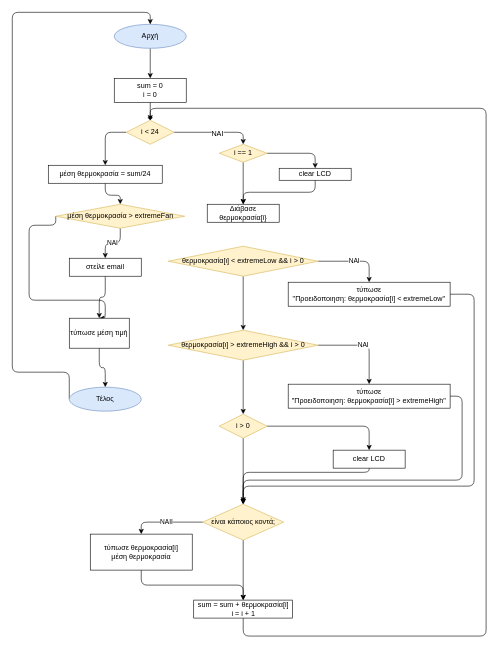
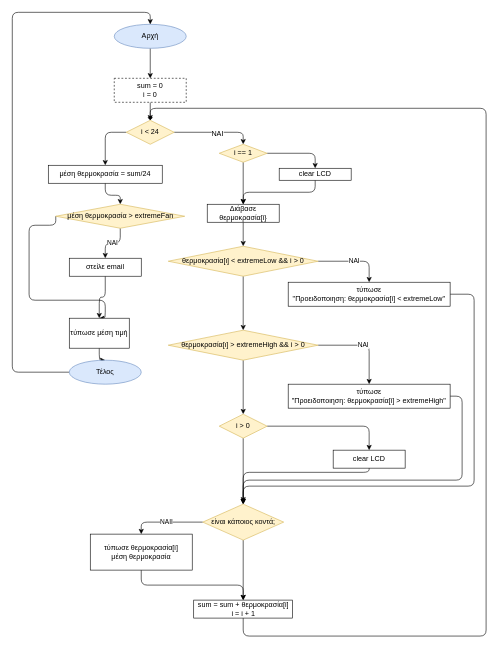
node "sum = 0 i = 0": style solid -> dashed
edge "Διάβασε θερμοκρασία[i}" -> "θερμοκρασία[ι] < extremeLow && i > 0": added
node "Τέλος": moved (105, 399) -> (105, 372)
